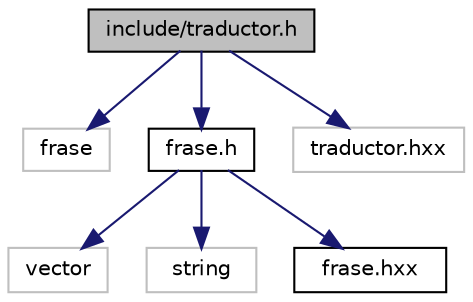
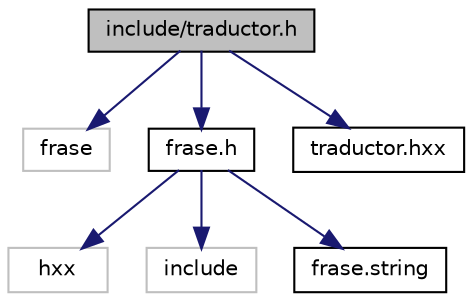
node "traductor.hxx": color grey75 -> black
node "vector": label "vector" -> "hxx"
node "string": label "string" -> "include"
node "frase.hxx": label "frase.hxx" -> "frase.string"
